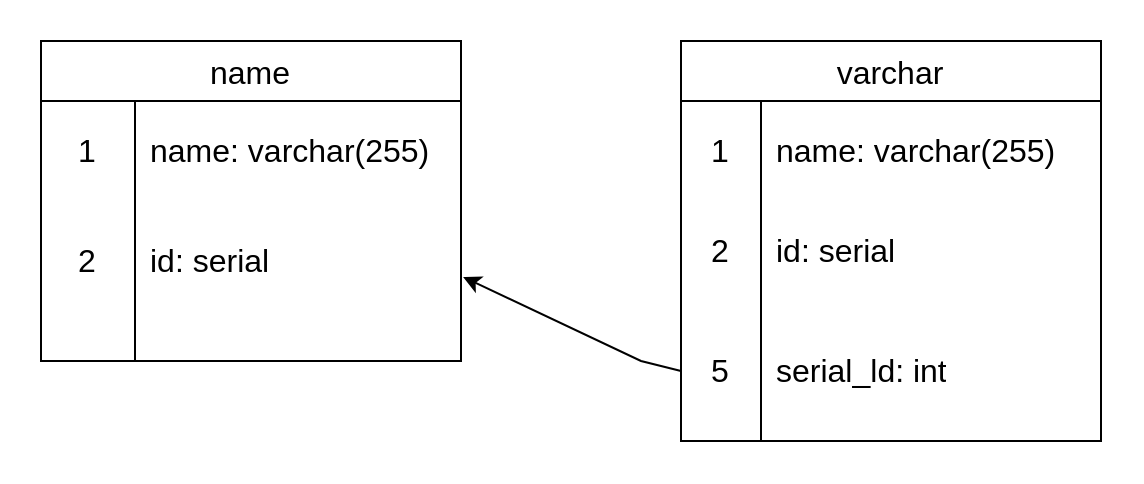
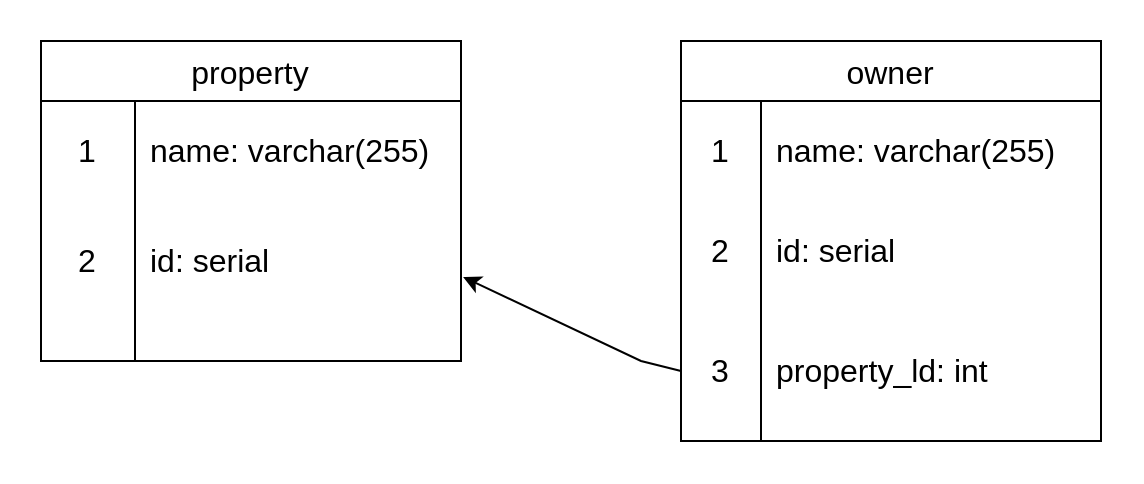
node "name": label "name" -> "property"
node "varchar": label "varchar" -> "owner"
node "5": label "5" -> "3"
node "serial_ld: int": label "serial_ld: int" -> "property_ld: int"
